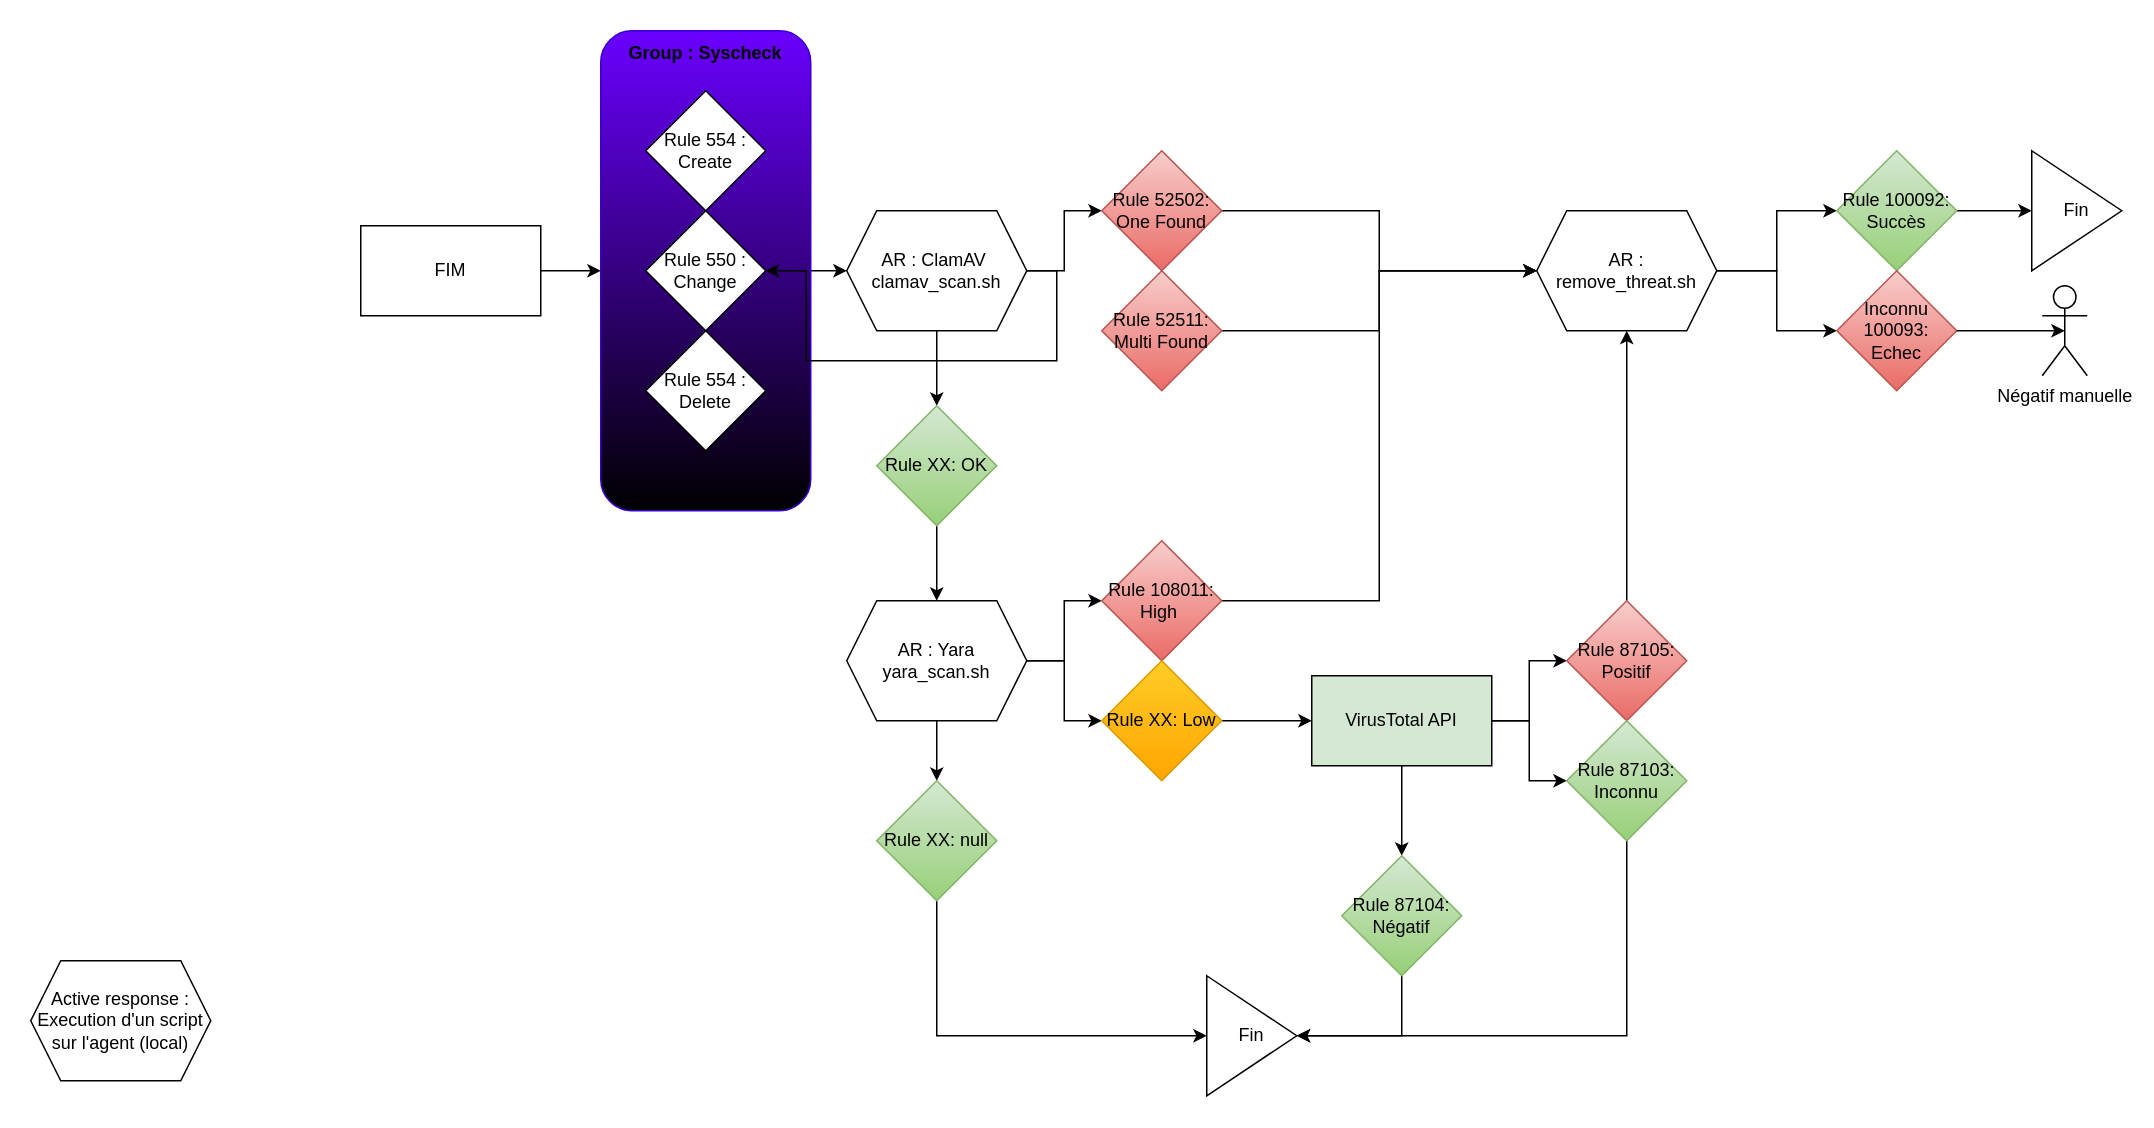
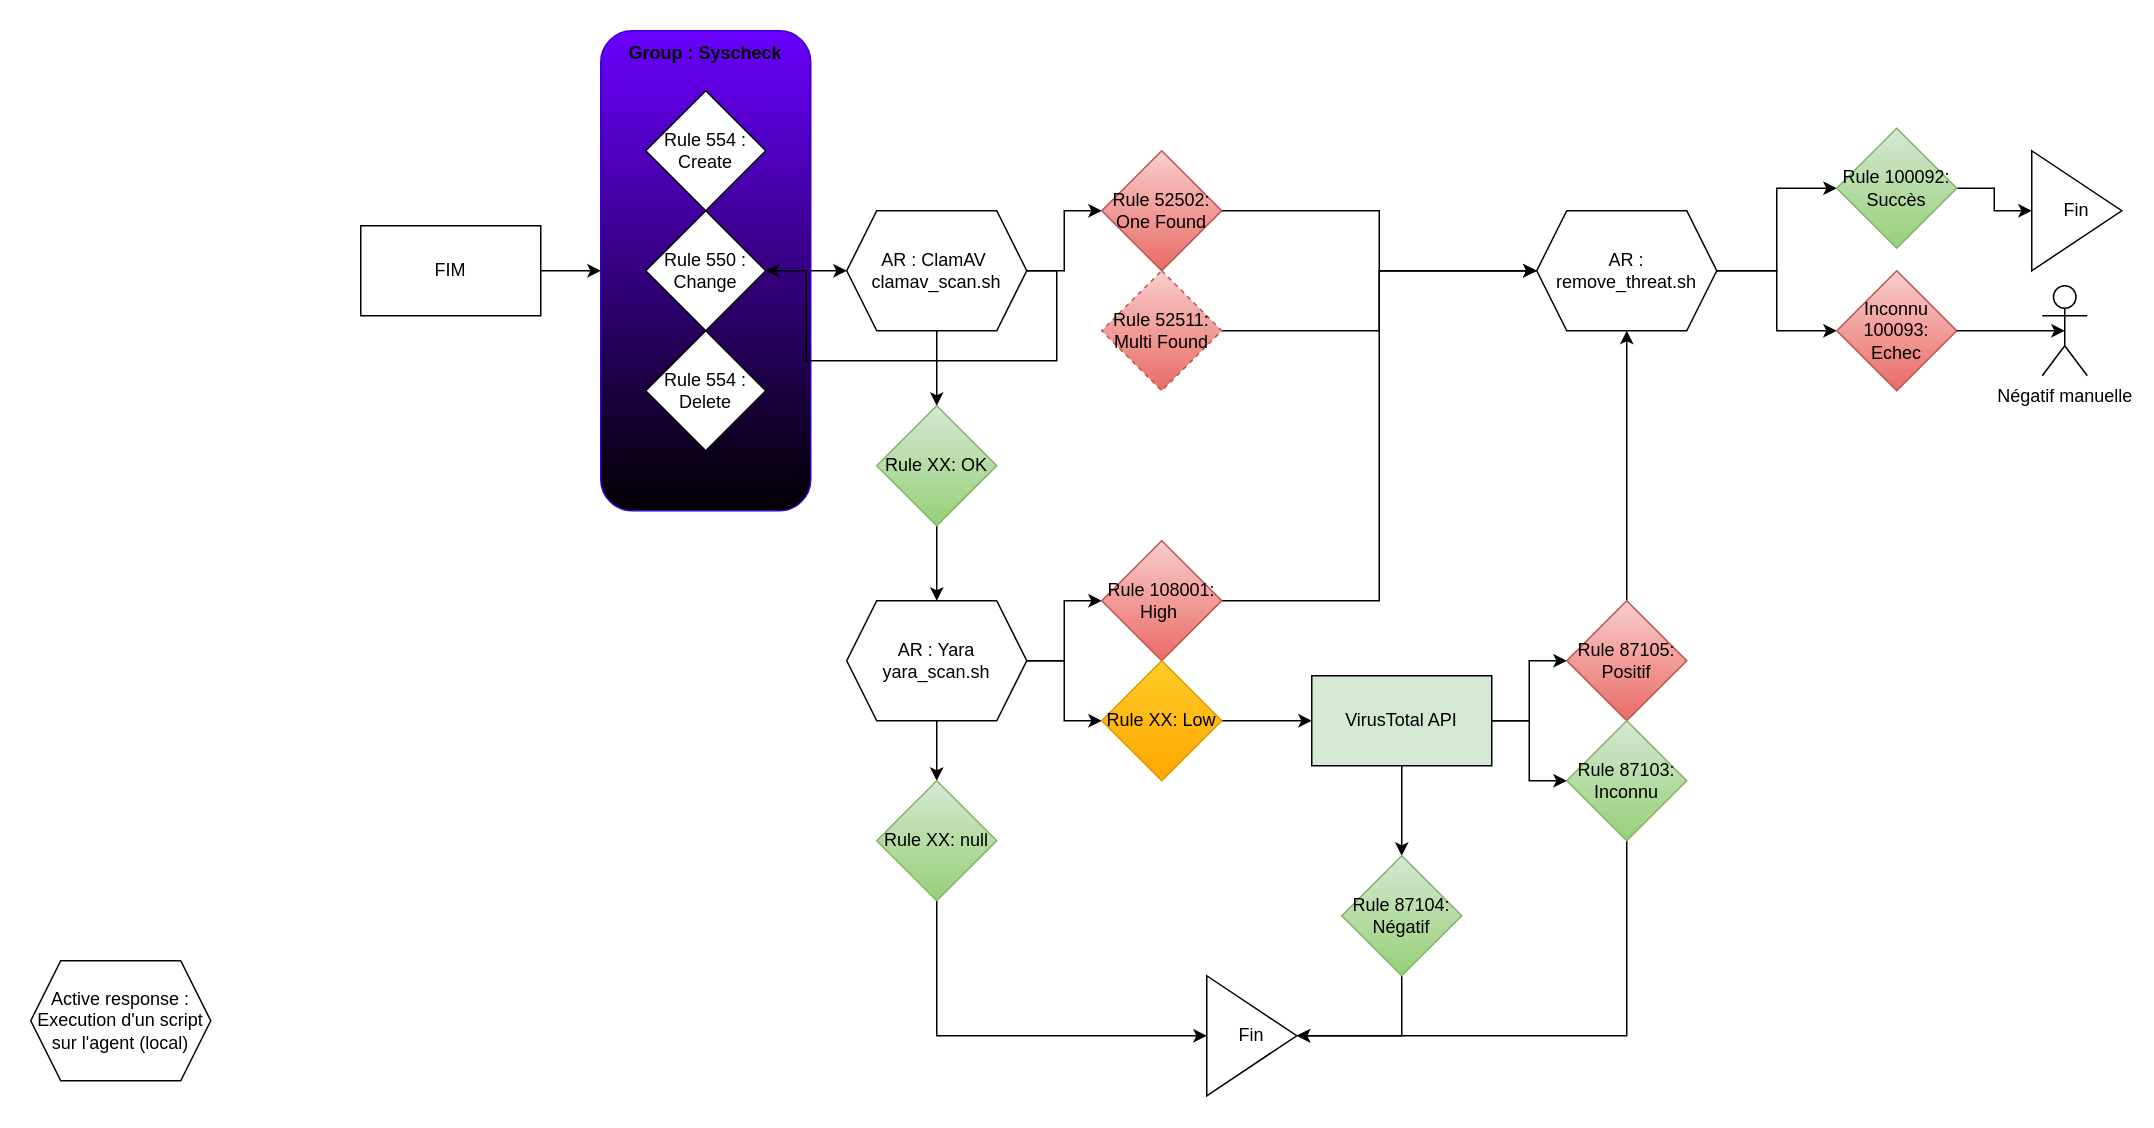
node "Rule 100092: Succès": moved (1897, 211) -> (1897, 188)
node "Rule 52511: Multi Found": style solid -> dashed
node "Rule 108011: High": label "Rule 108011: High" -> "Rule 108001: High"
